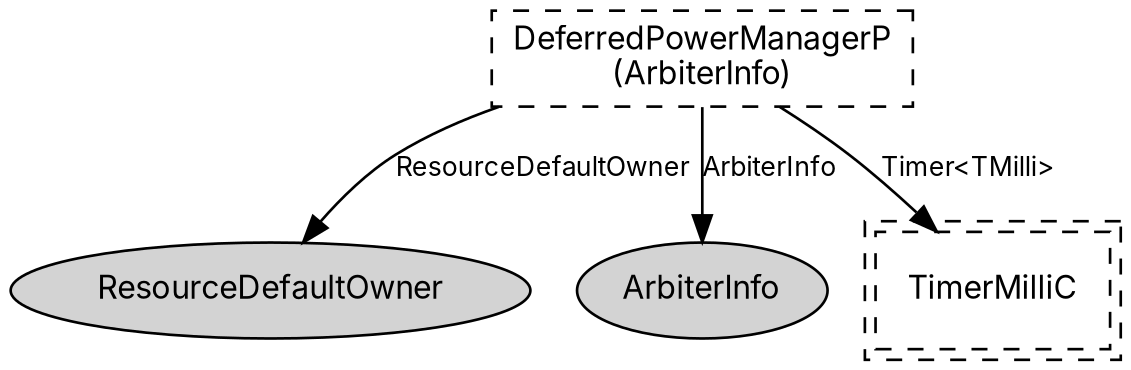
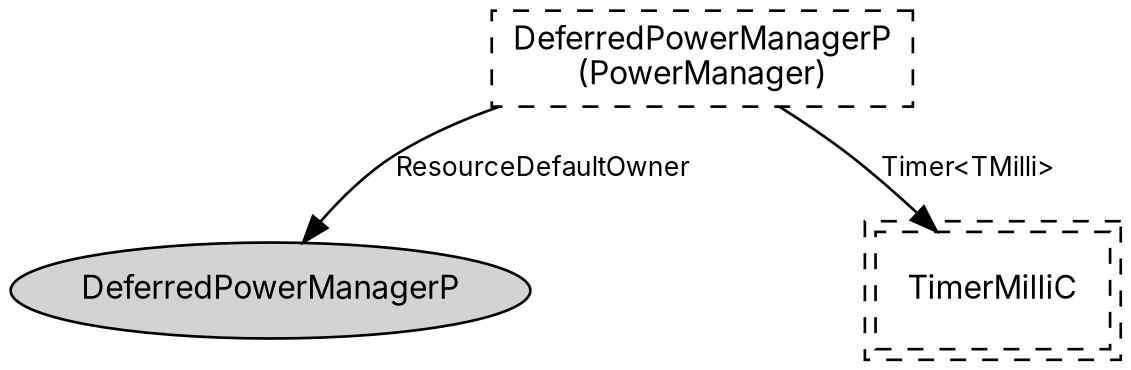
node "DeferredPowerManagerP (ArbiterInfo)": label "DeferredPowerManagerP (ArbiterInfo)" -> "DeferredPowerManagerP (PowerManager)"
node "ResourceDefaultOwner": label "ResourceDefaultOwner" -> "DeferredPowerManagerP"
node "ArbiterInfo": removed
